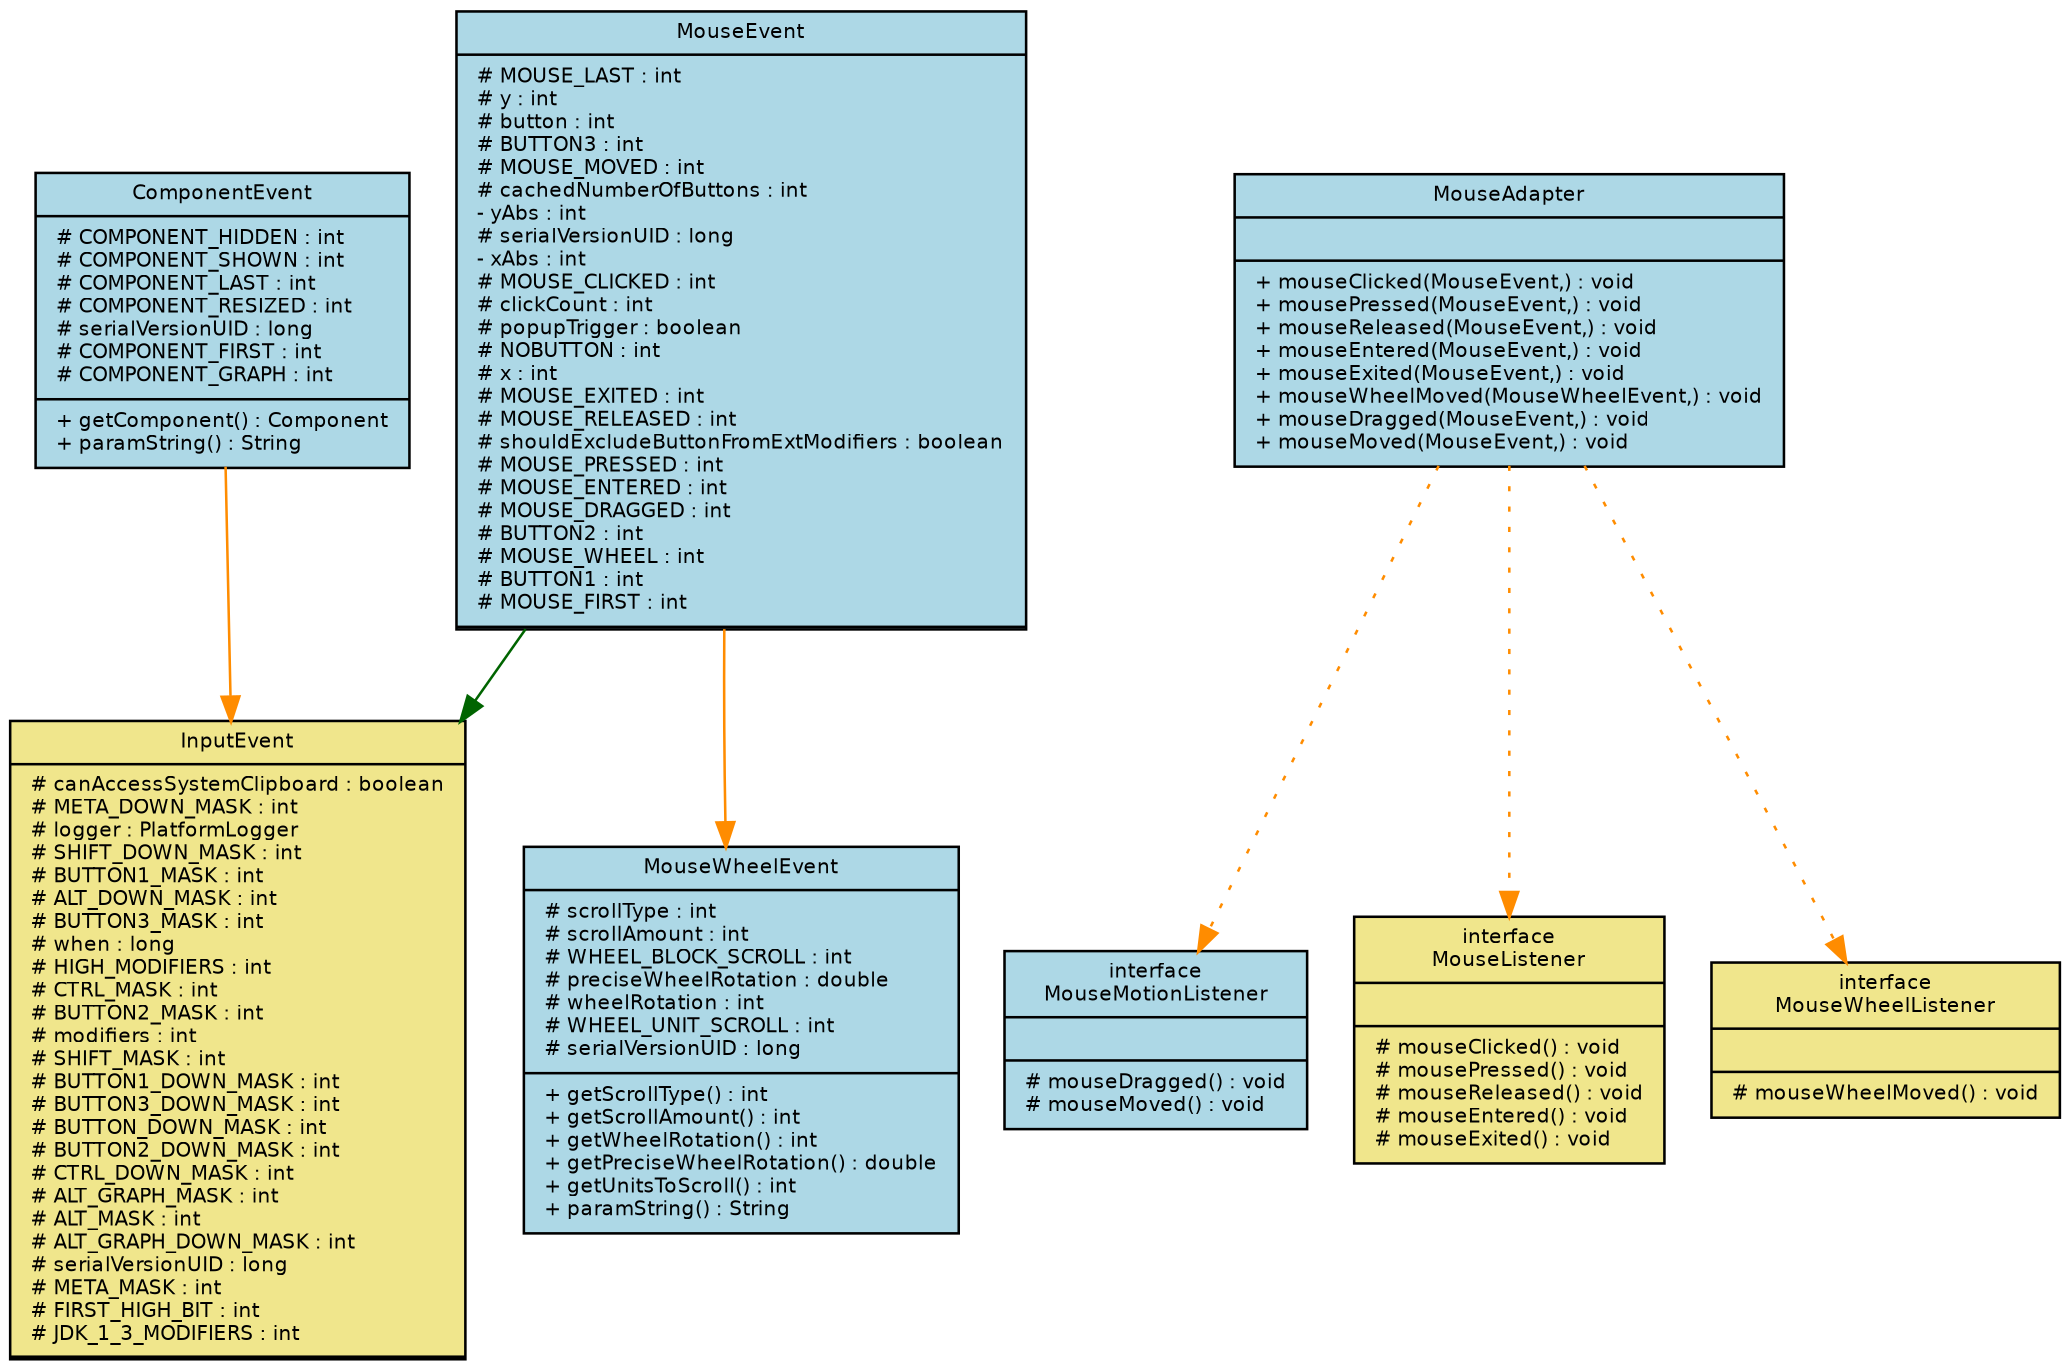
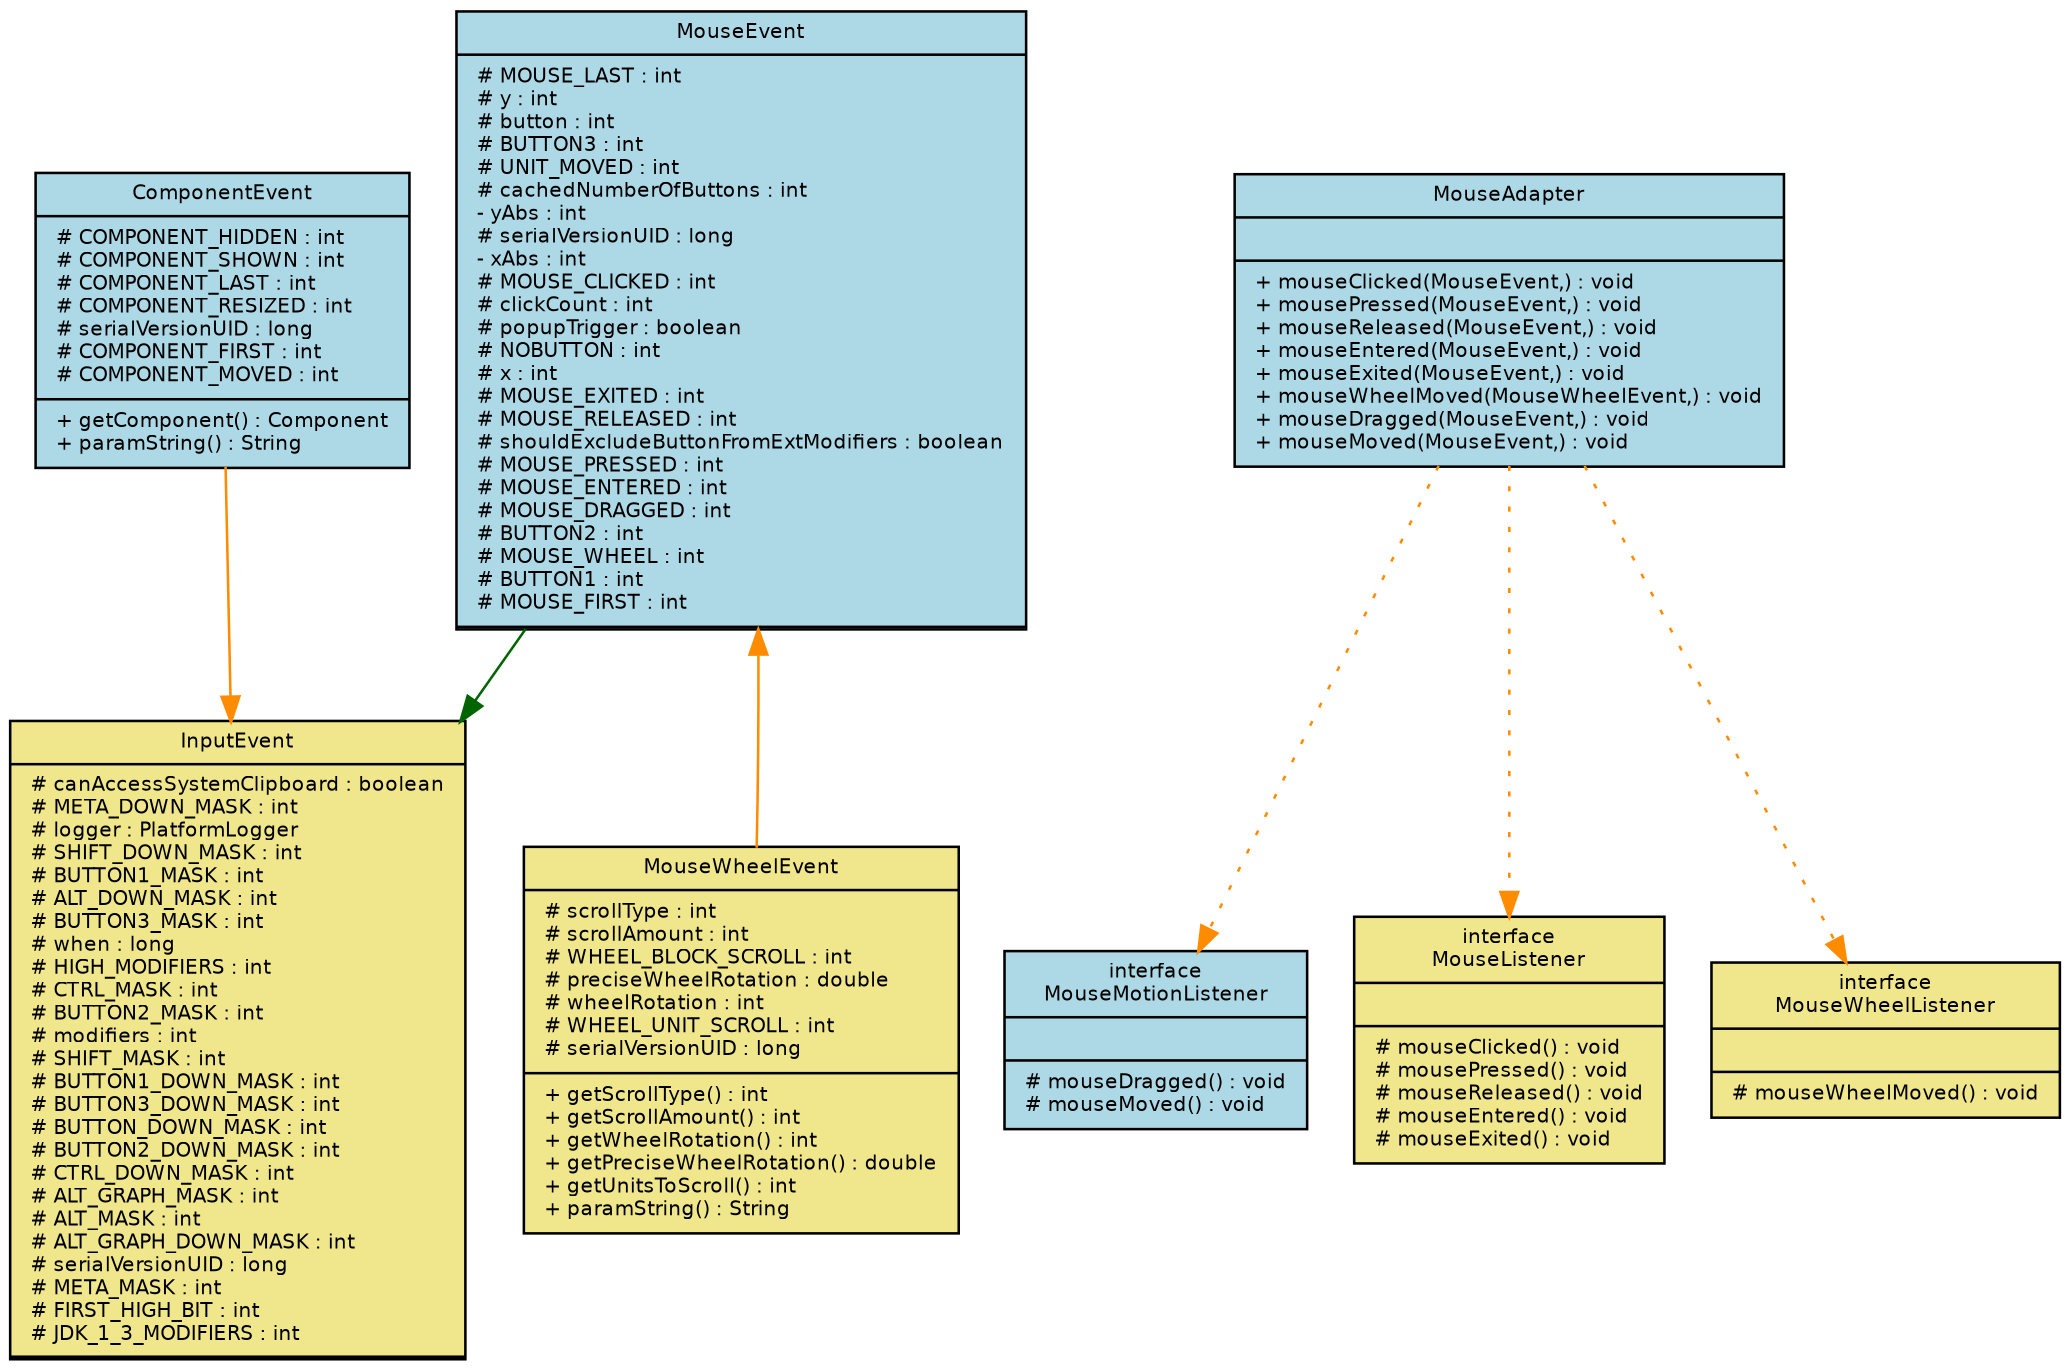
node "MouseEvent": text "# MOUSE_MOVED : int" -> "# UNIT_MOVED : int"
node "ComponentEvent": text "# COMPONENT_GRAPH : int" -> "# COMPONENT_MOVED : int"
edge "MouseEvent" -> "MouseWheelEvent": reversed
node "MouseWheelEvent": fillcolor lightblue -> khaki
